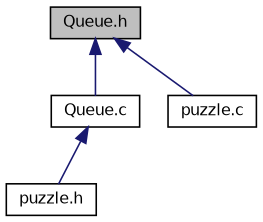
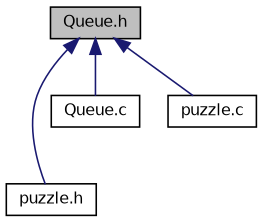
edge "puzzle.h" -> "Queue.c": now "puzzle.h" -> "Queue.h"
